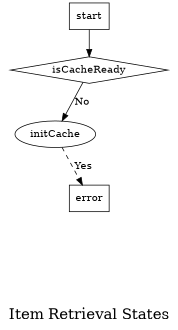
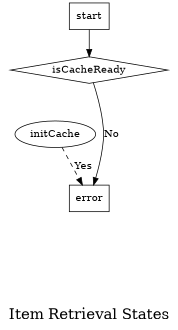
edge "isCacheReady" -> "initCache": now "isCacheReady" -> "error"
